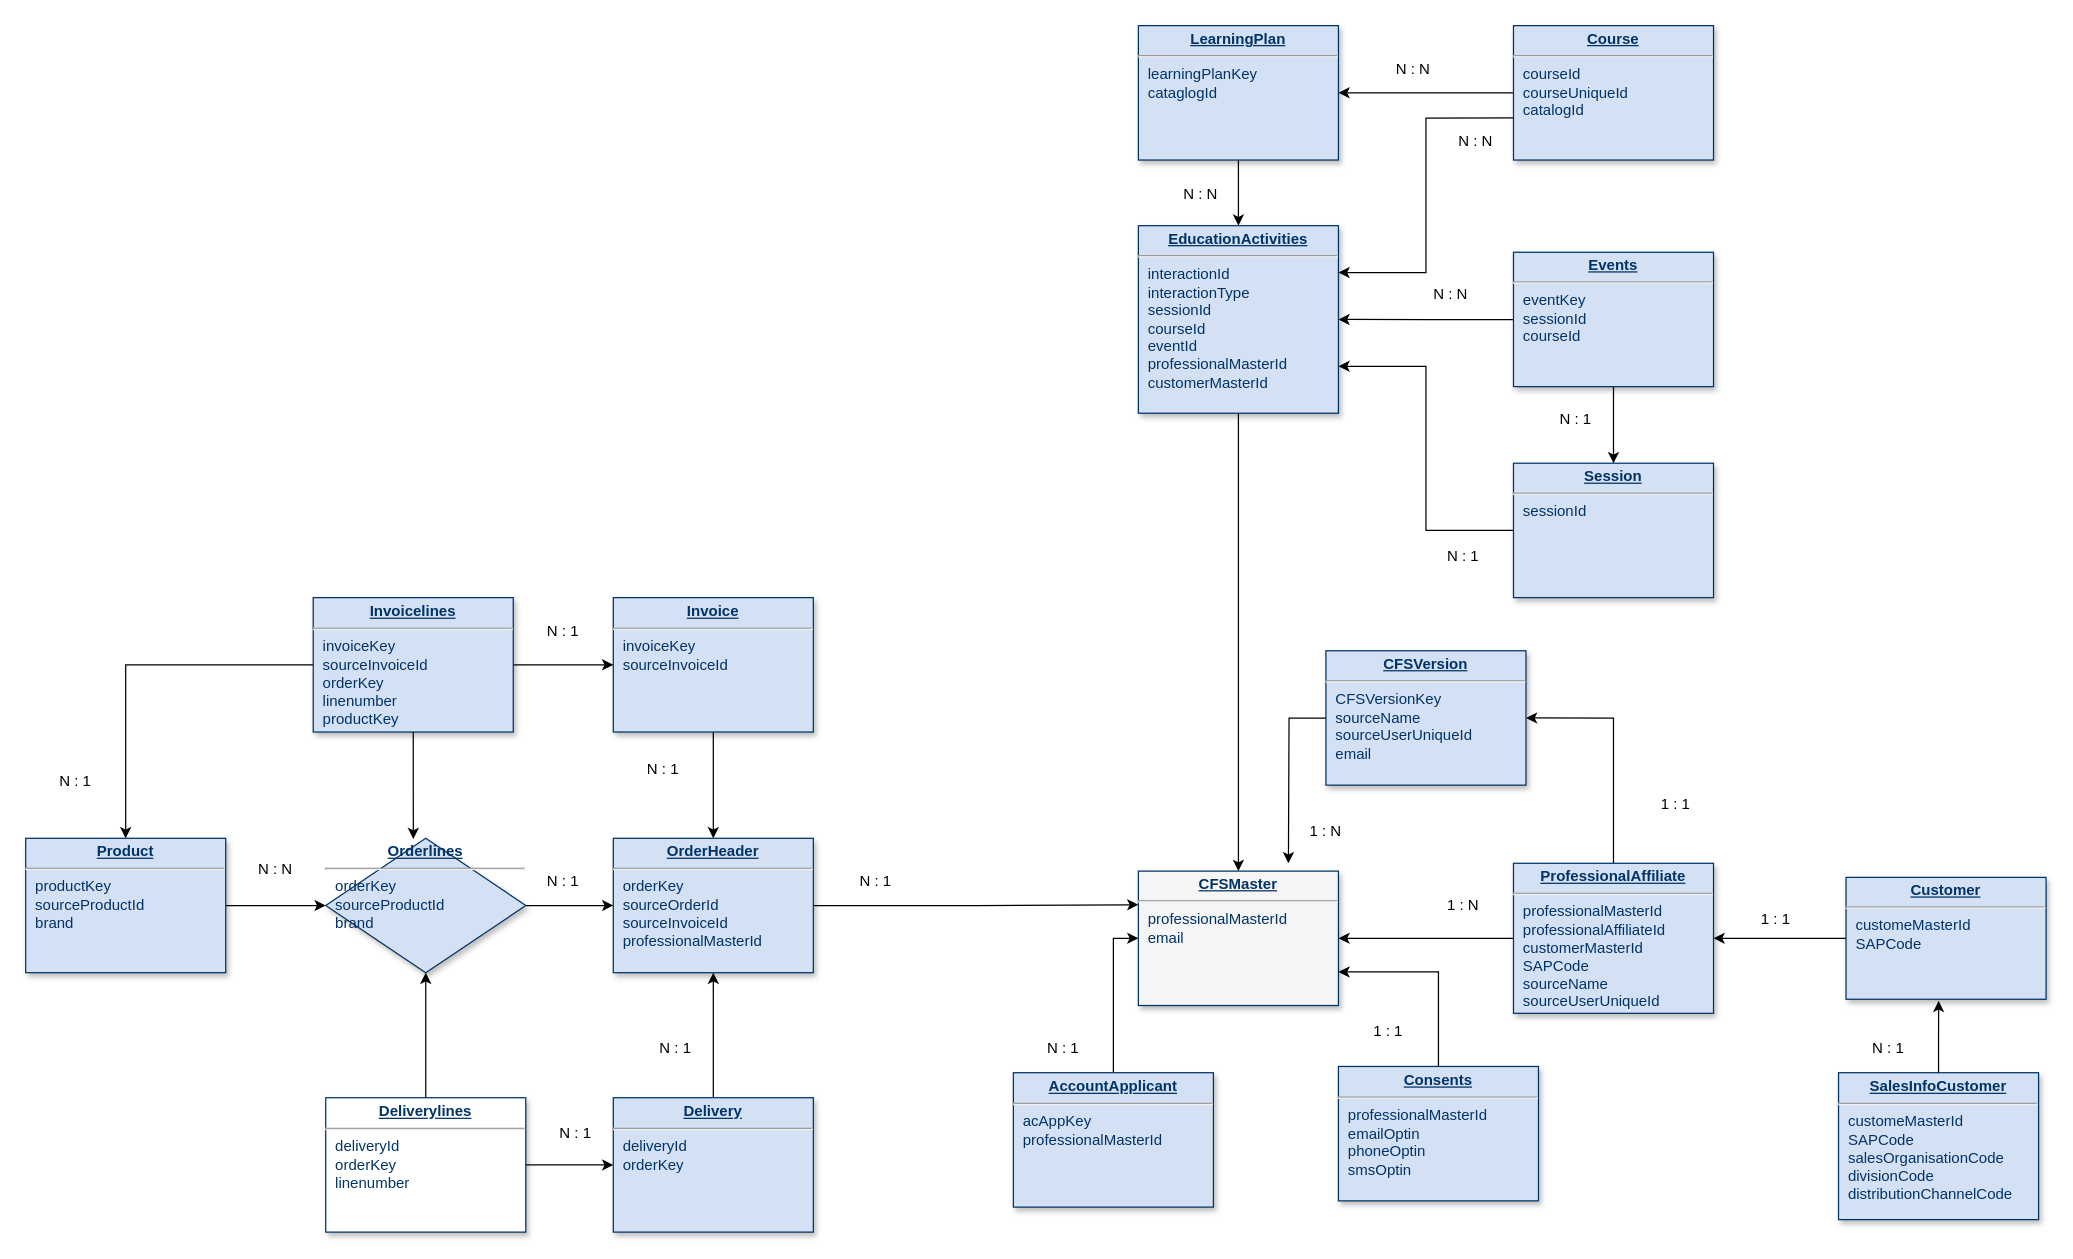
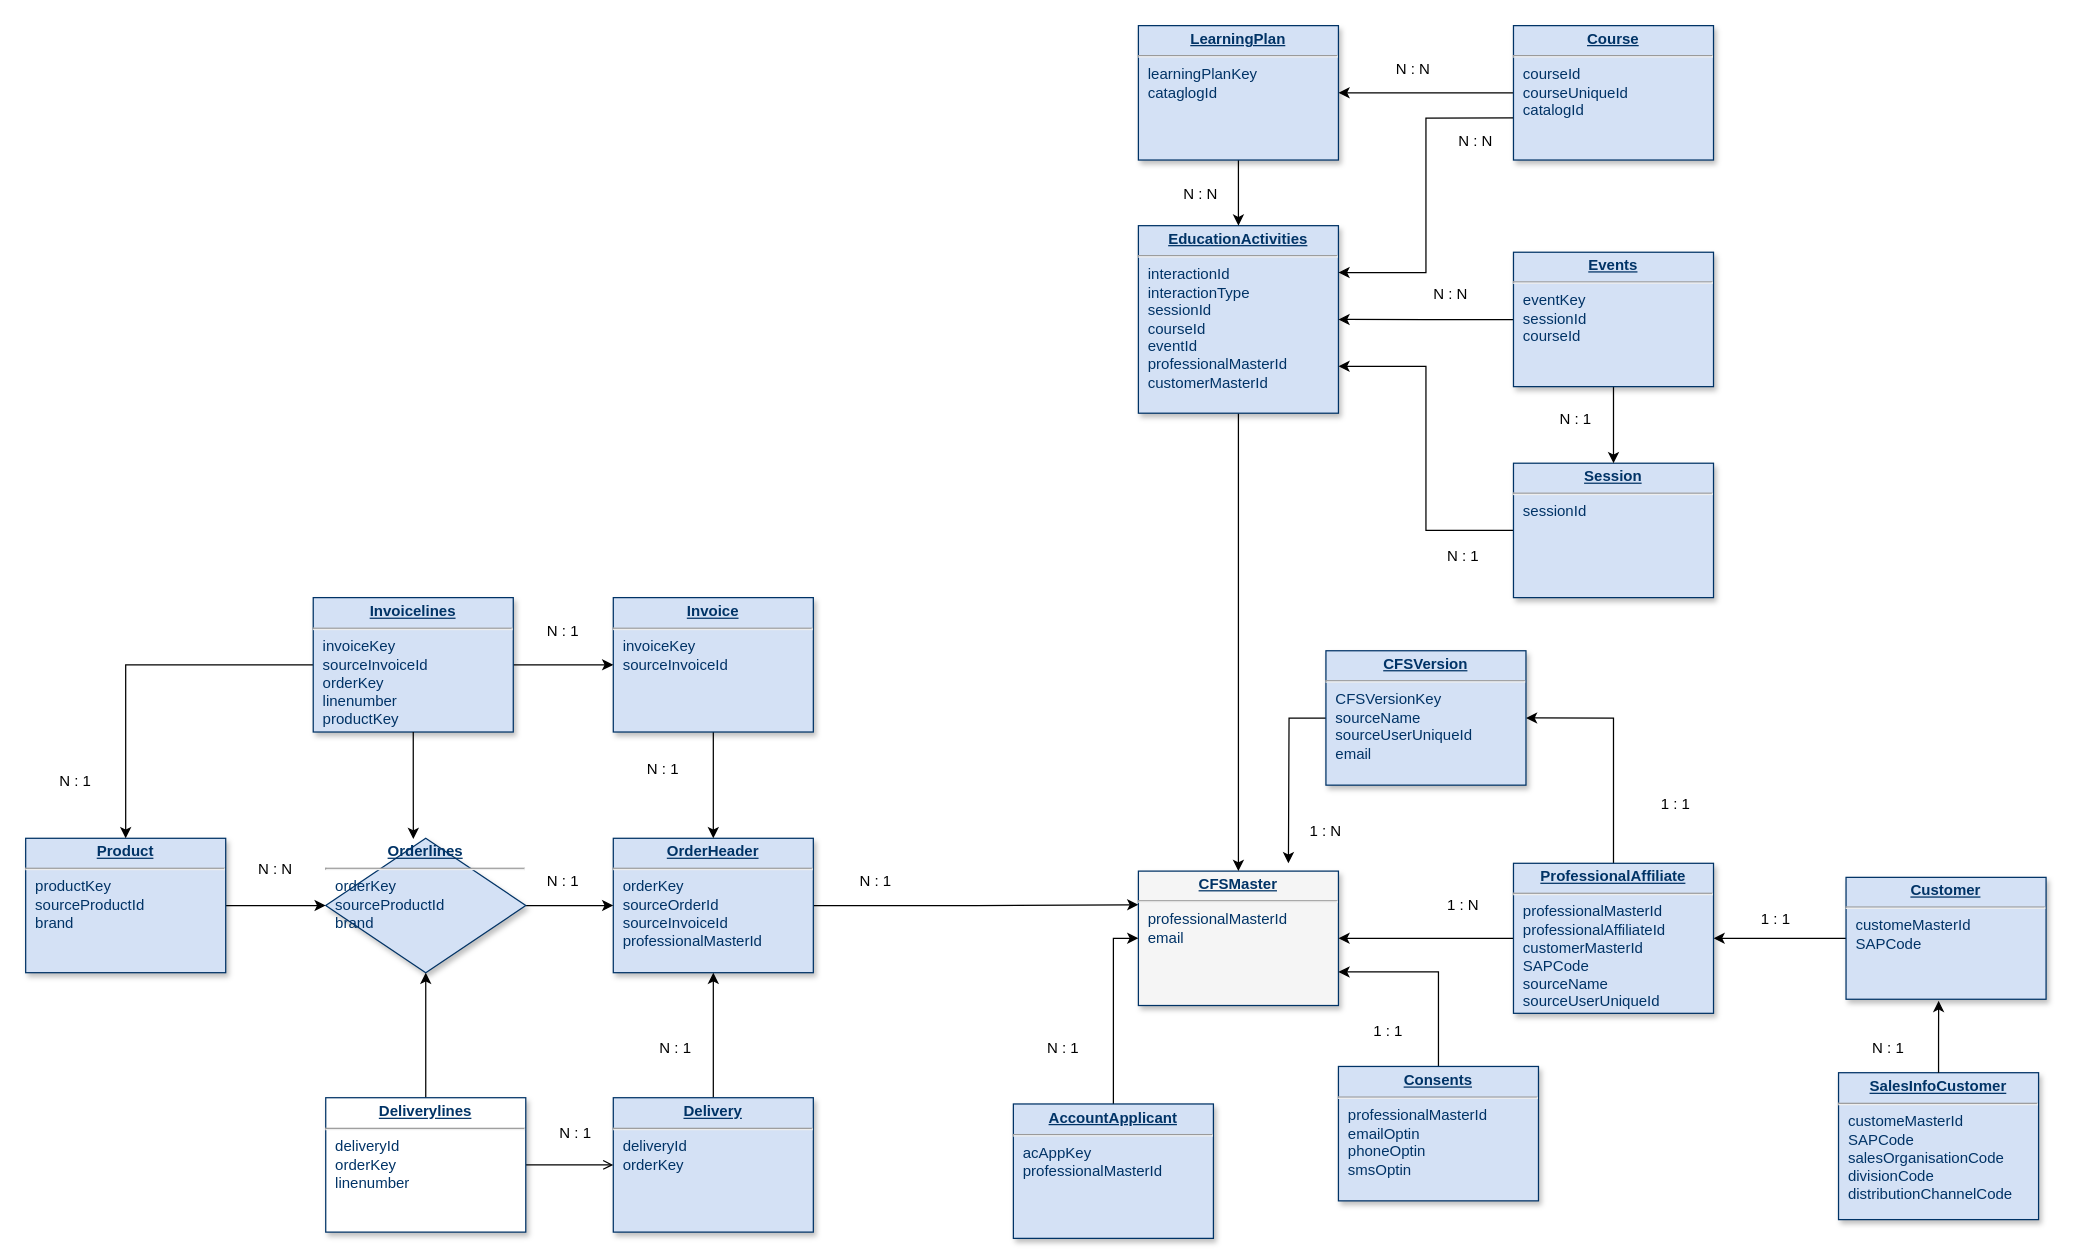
node "AccountApplicant acAppKey professionalMasterId": moved (1113, 1140) -> (1113, 1171)
edge "Deliverylines deliveryId orderKey linenumber" -> "Delivery deliveryId orderKey": arrowhead classic -> open
